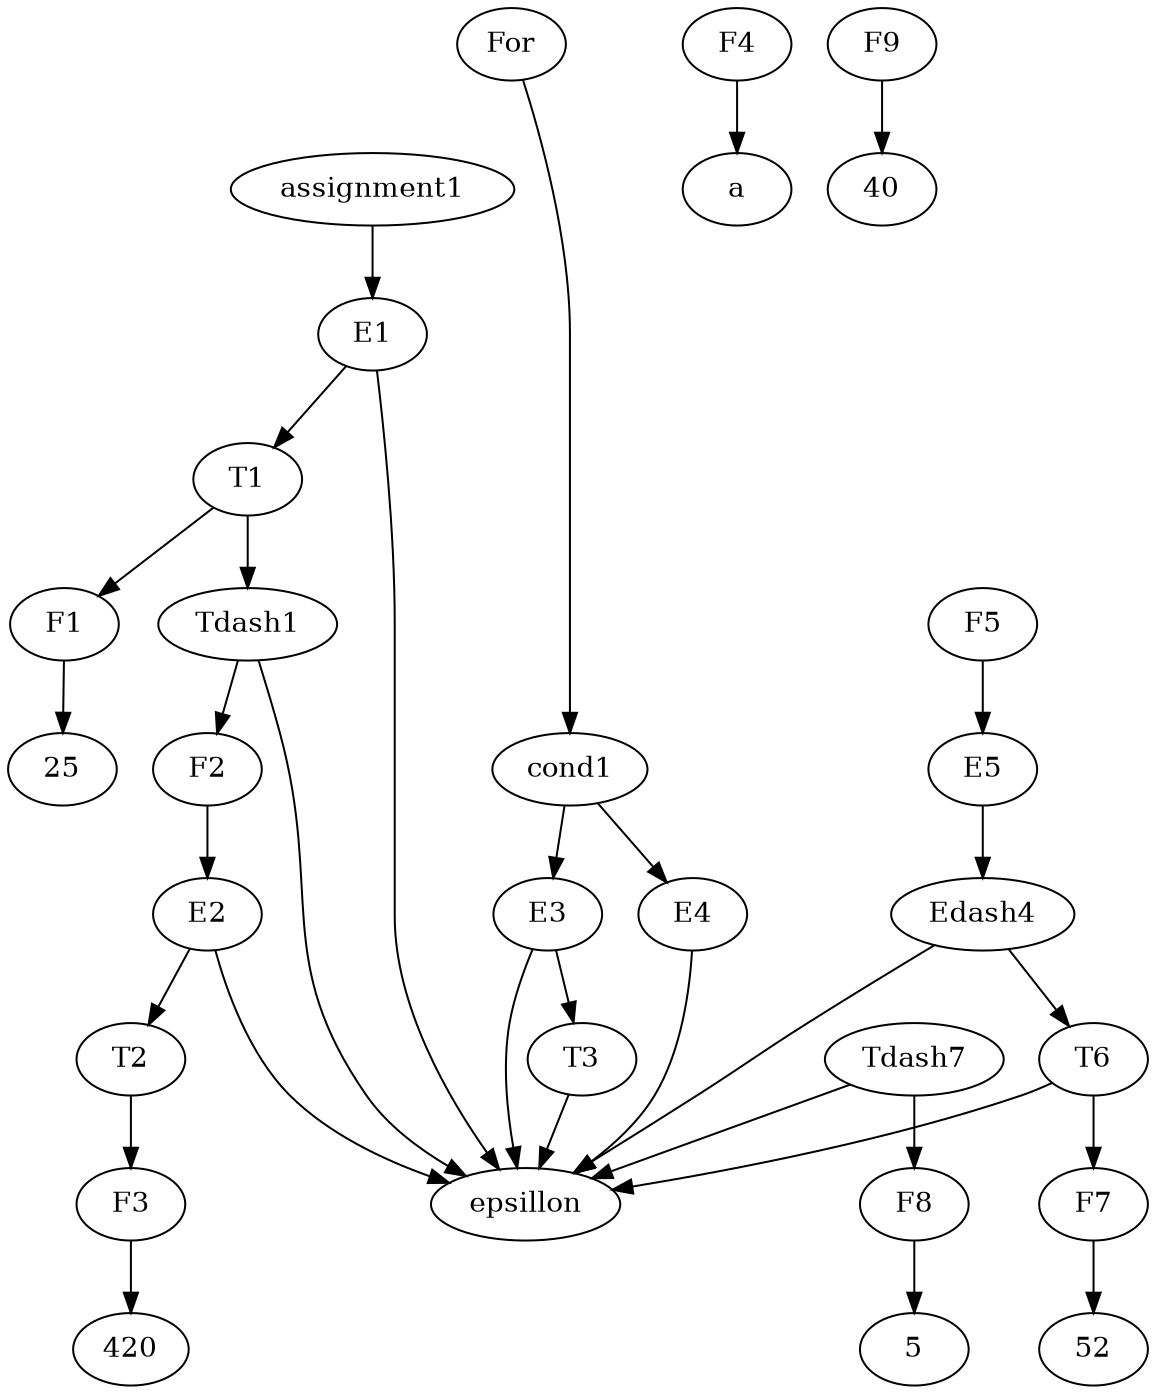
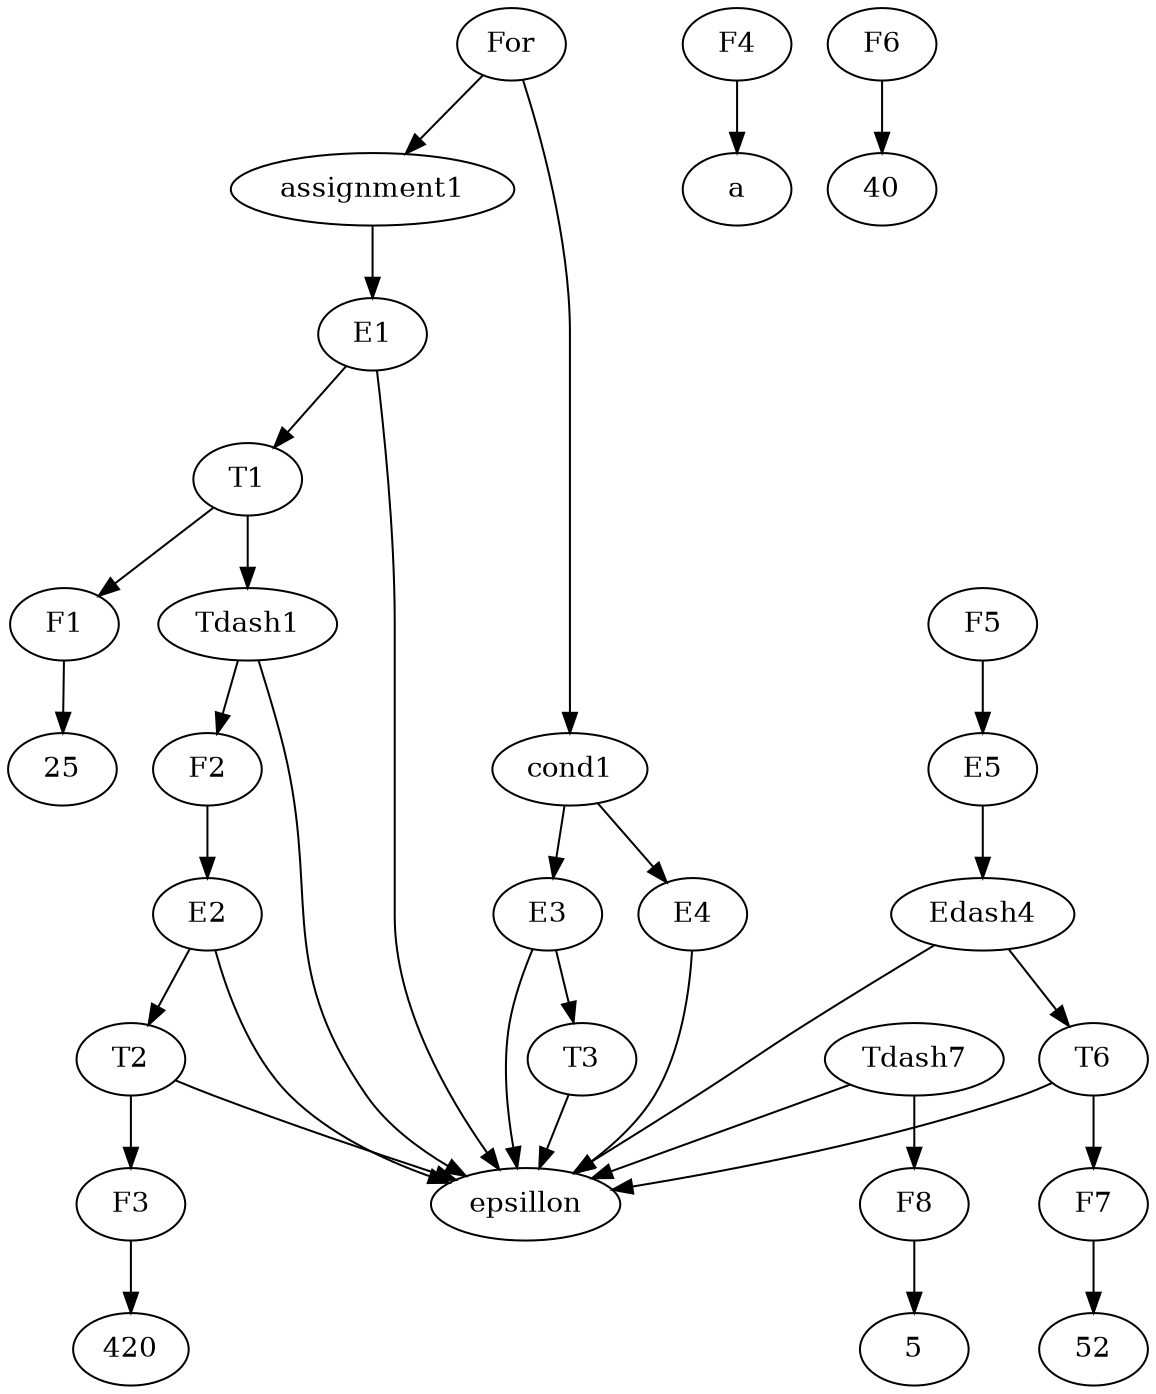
node "F9": label "F9" -> "F6"
edge "For" -> "assignment1": added
edge "T2" -> "epsillon": added
